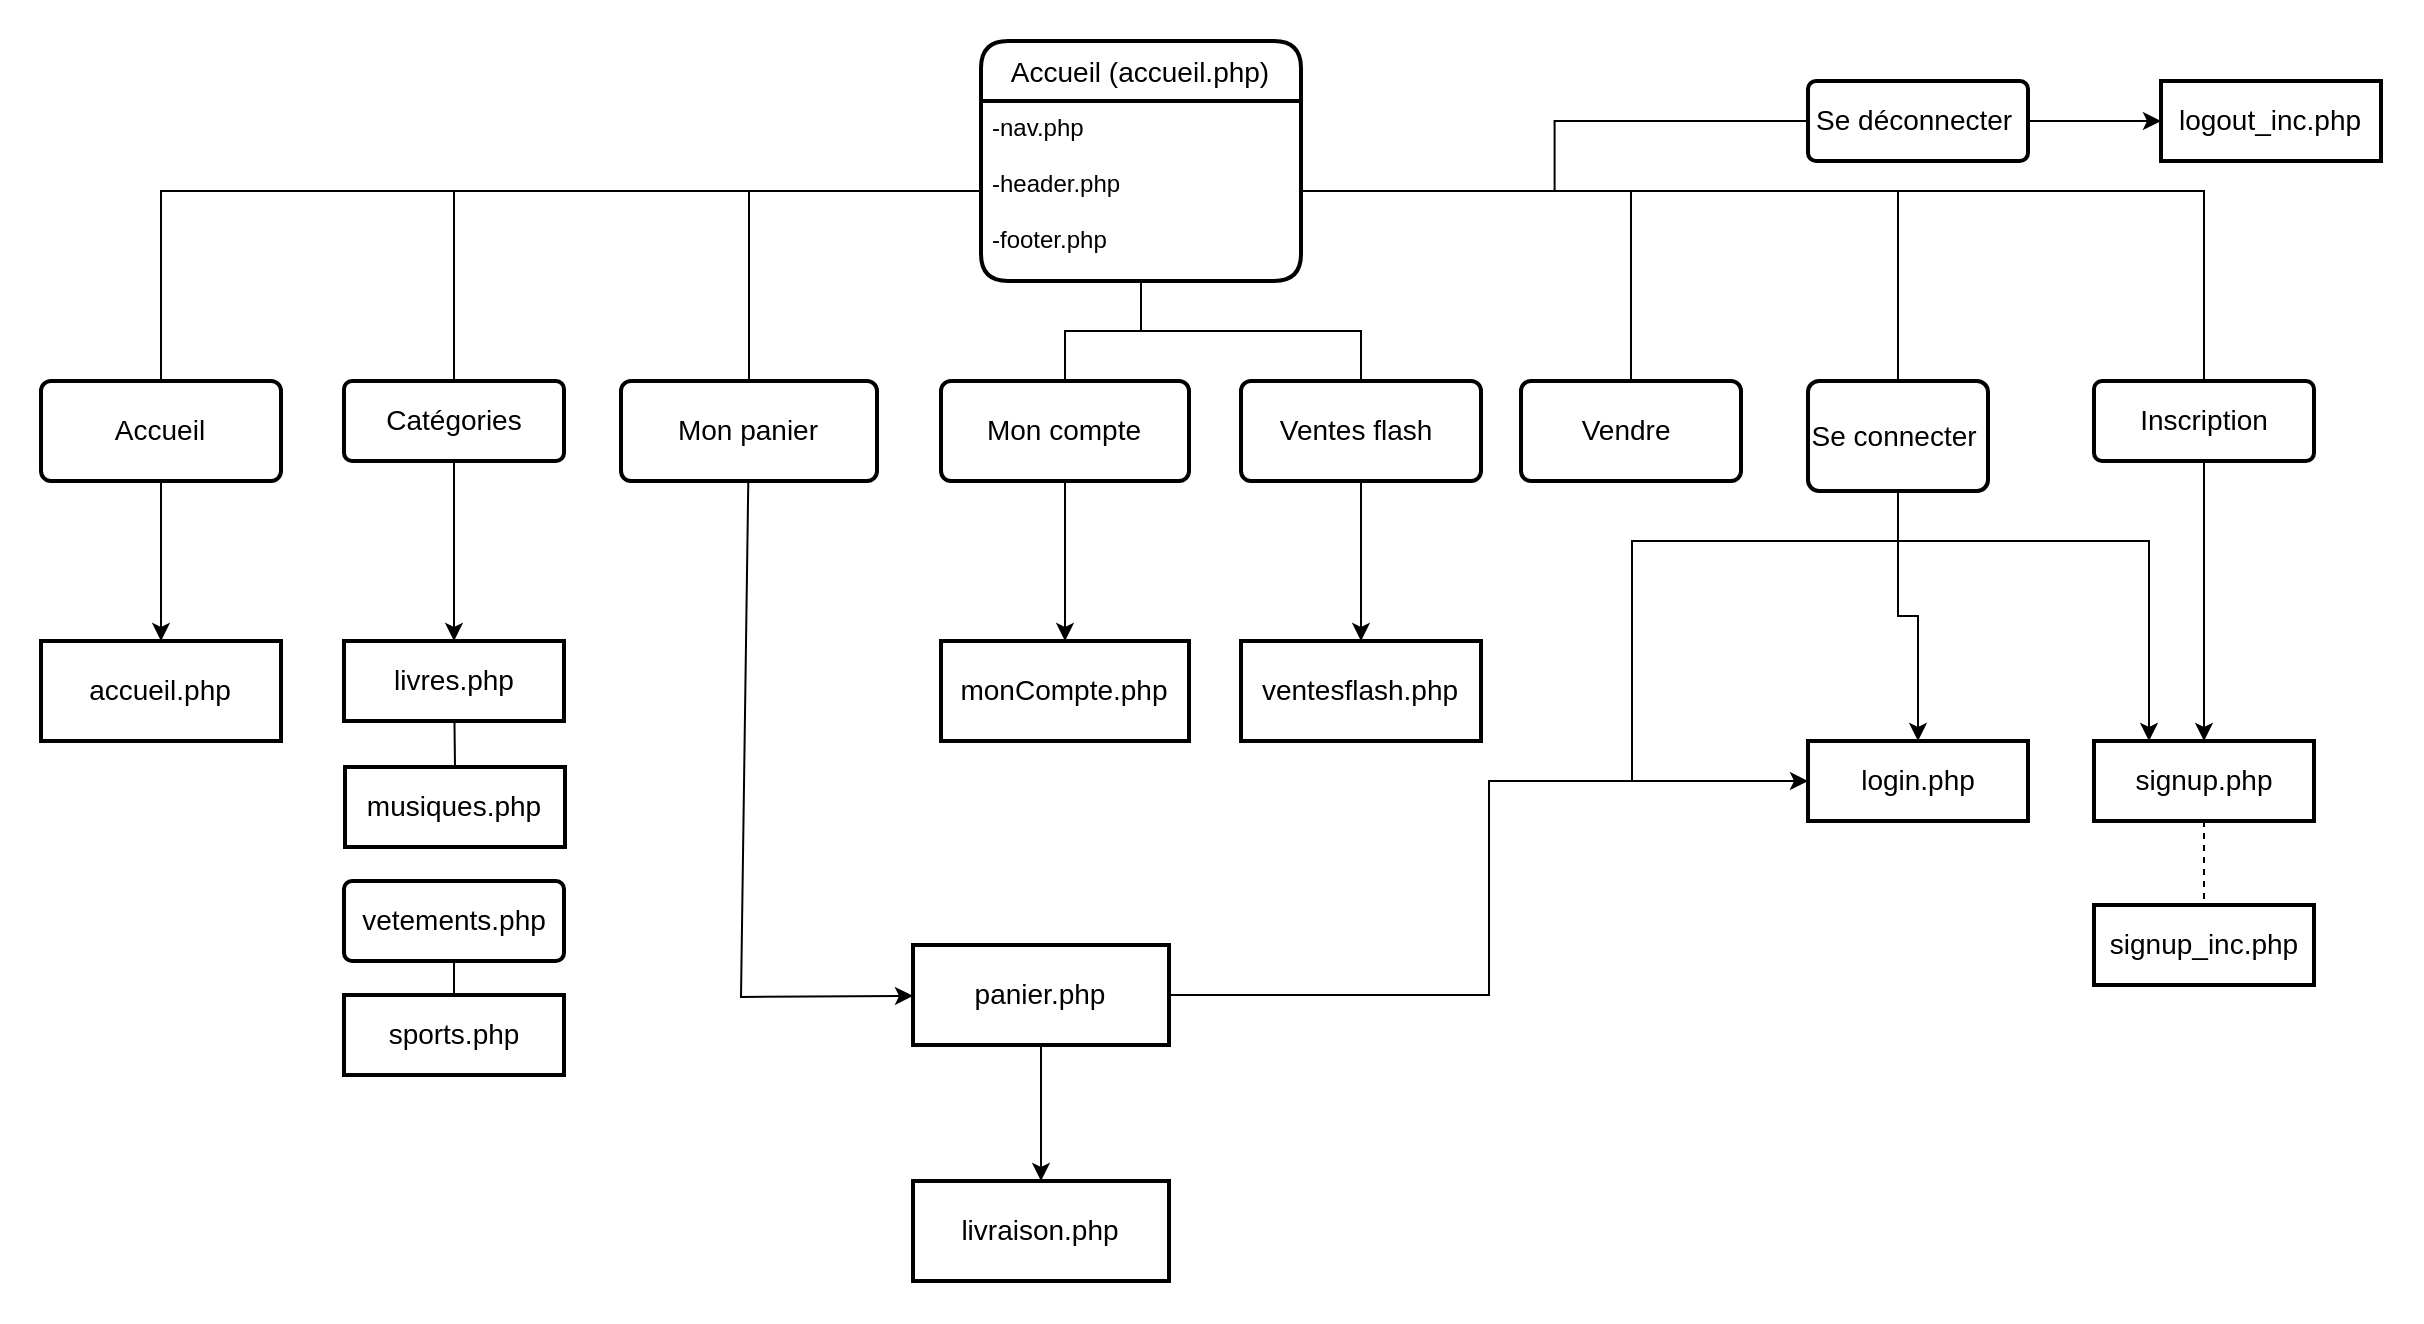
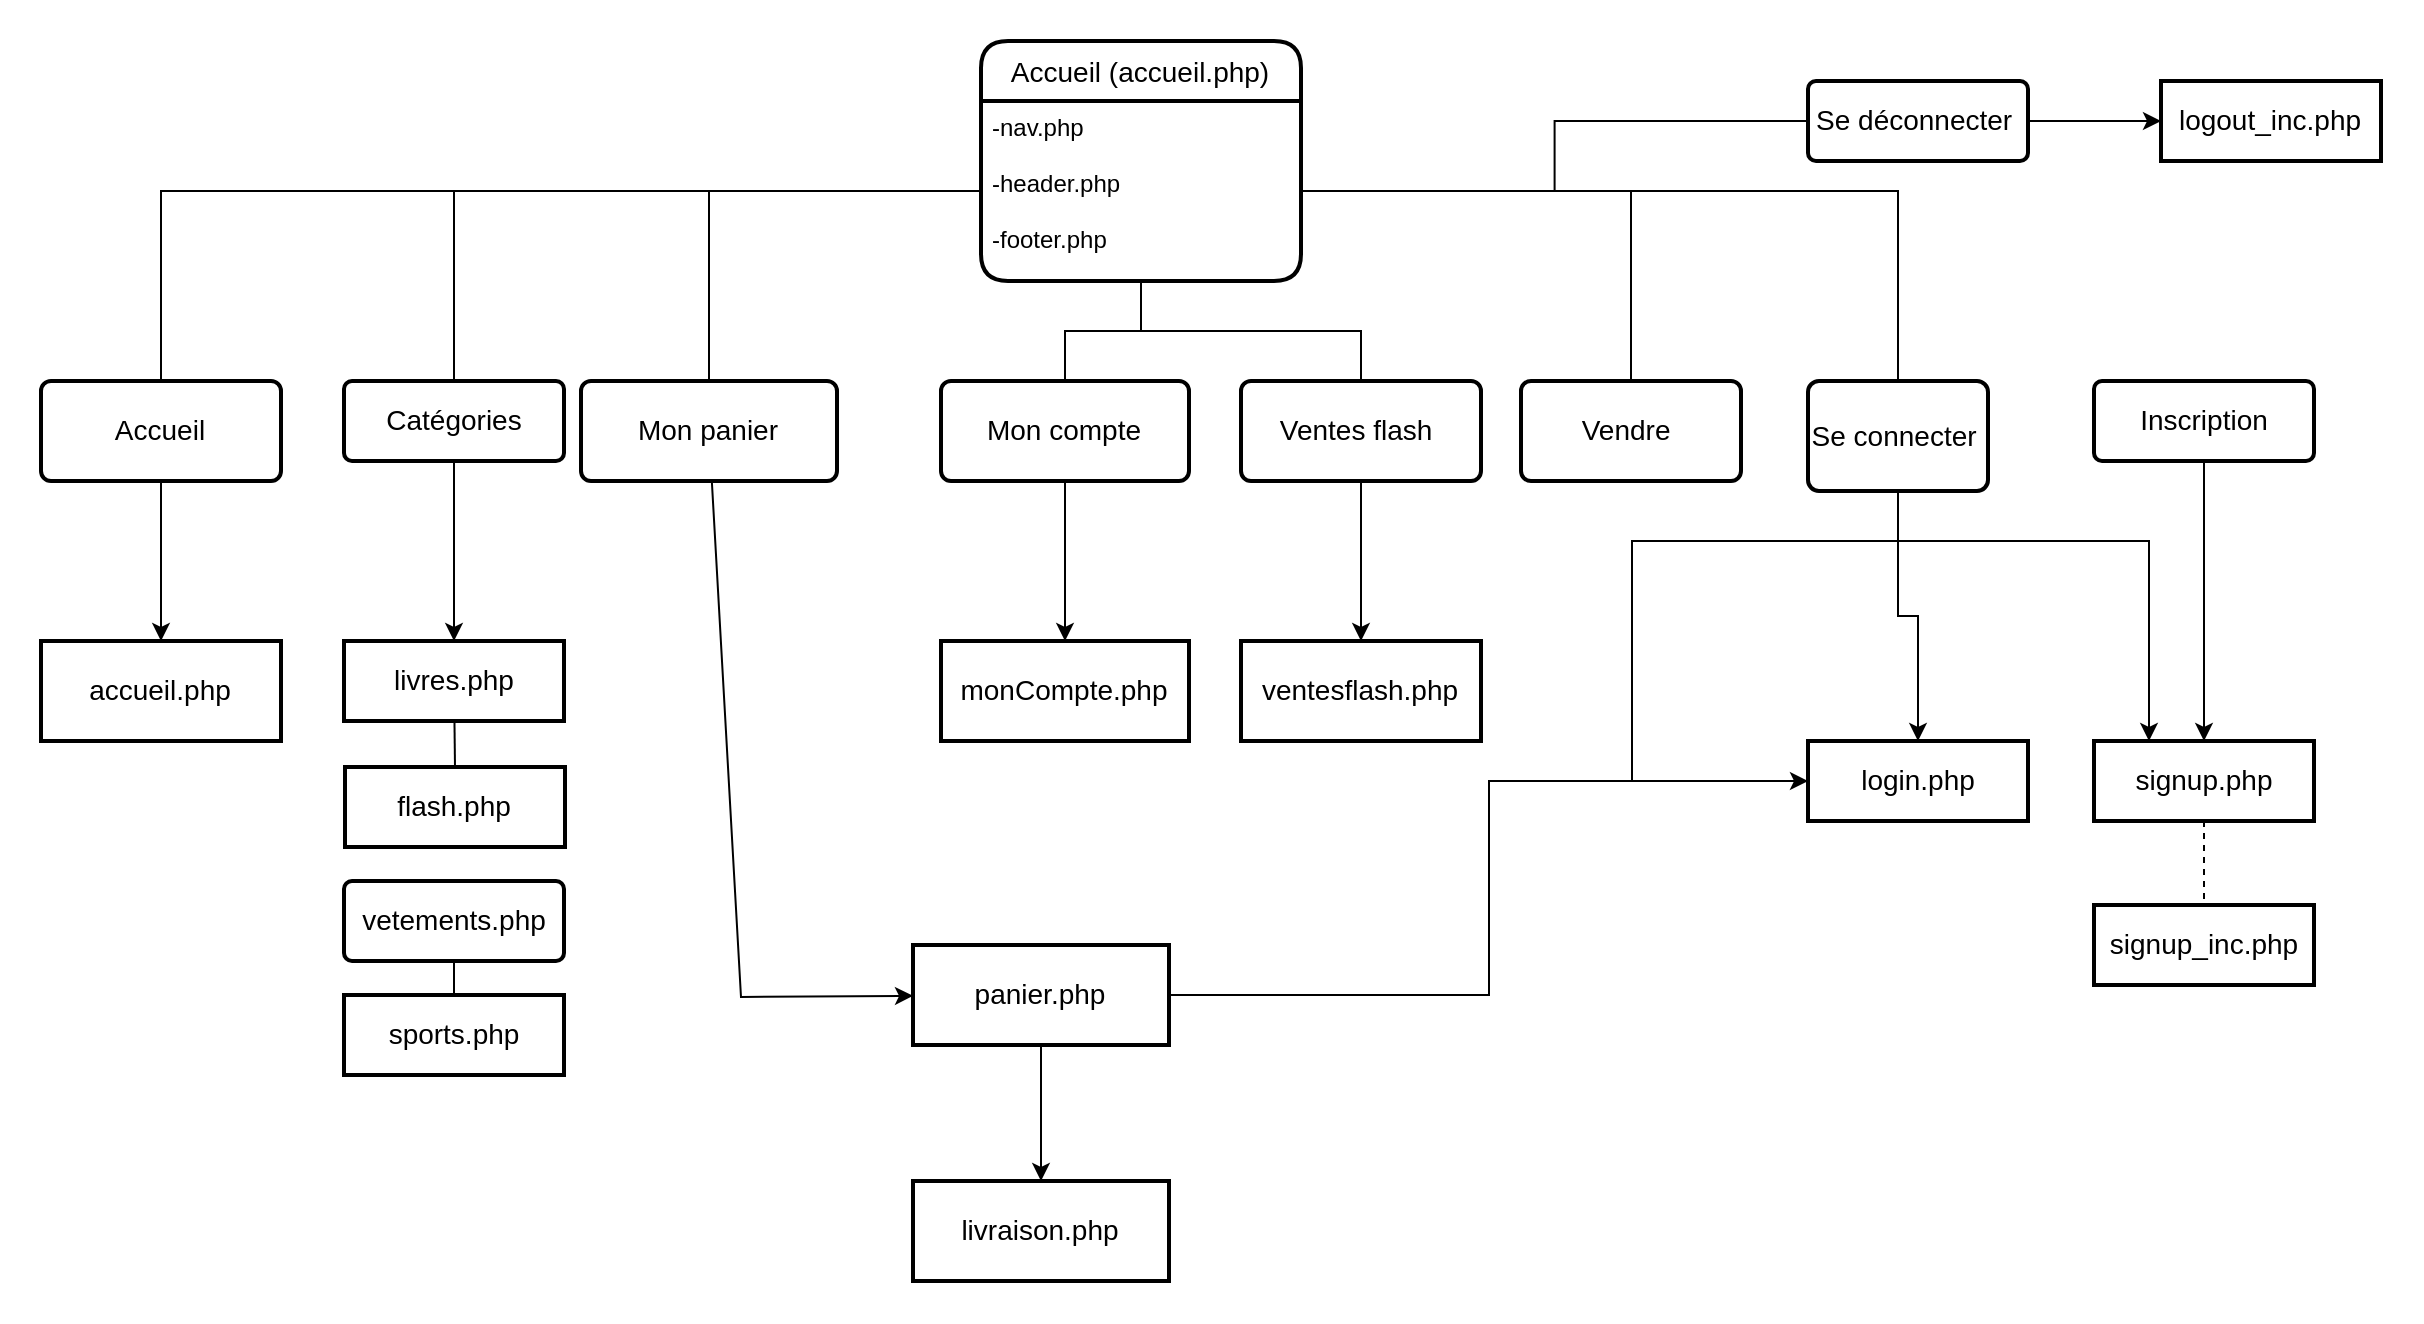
edge "-nav.php -header.php -footer.php" -- "Inscription": removed
node "Mon panier": moved (749, 431) -> (709, 431)
node "musiques.php": label "musiques.php" -> "flash.php"
